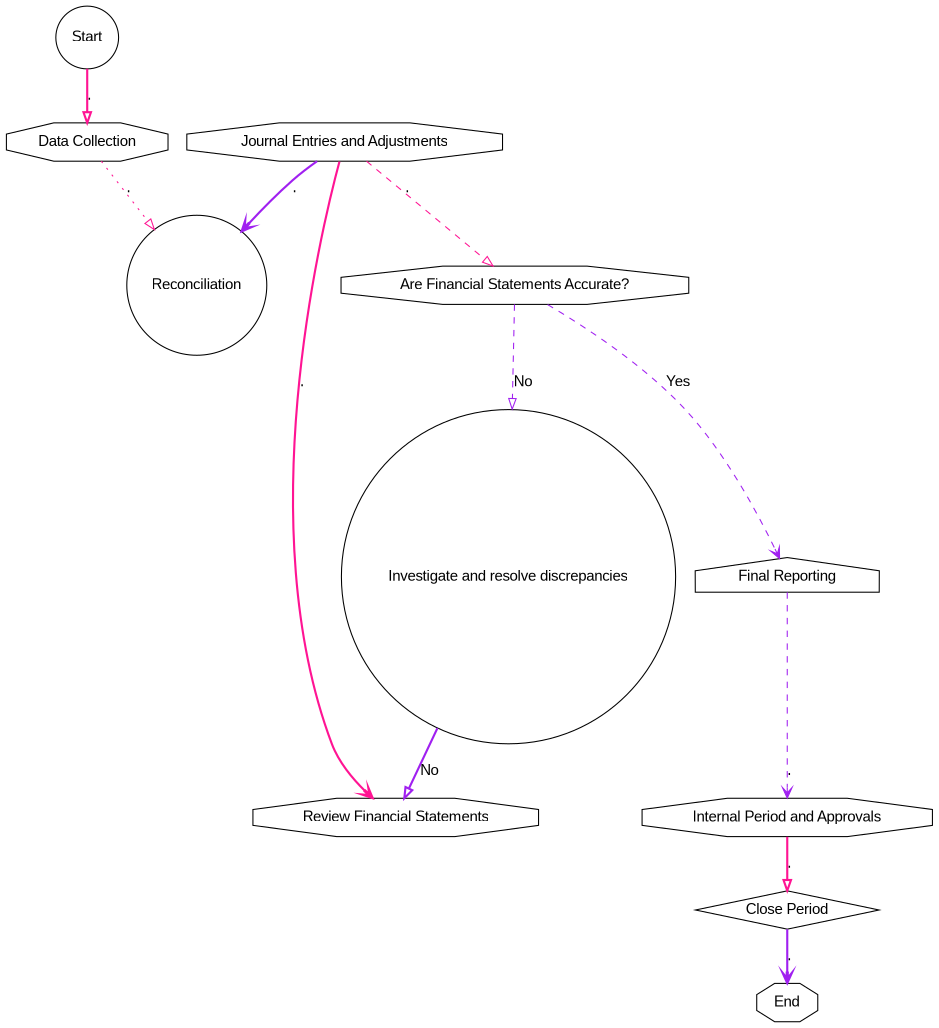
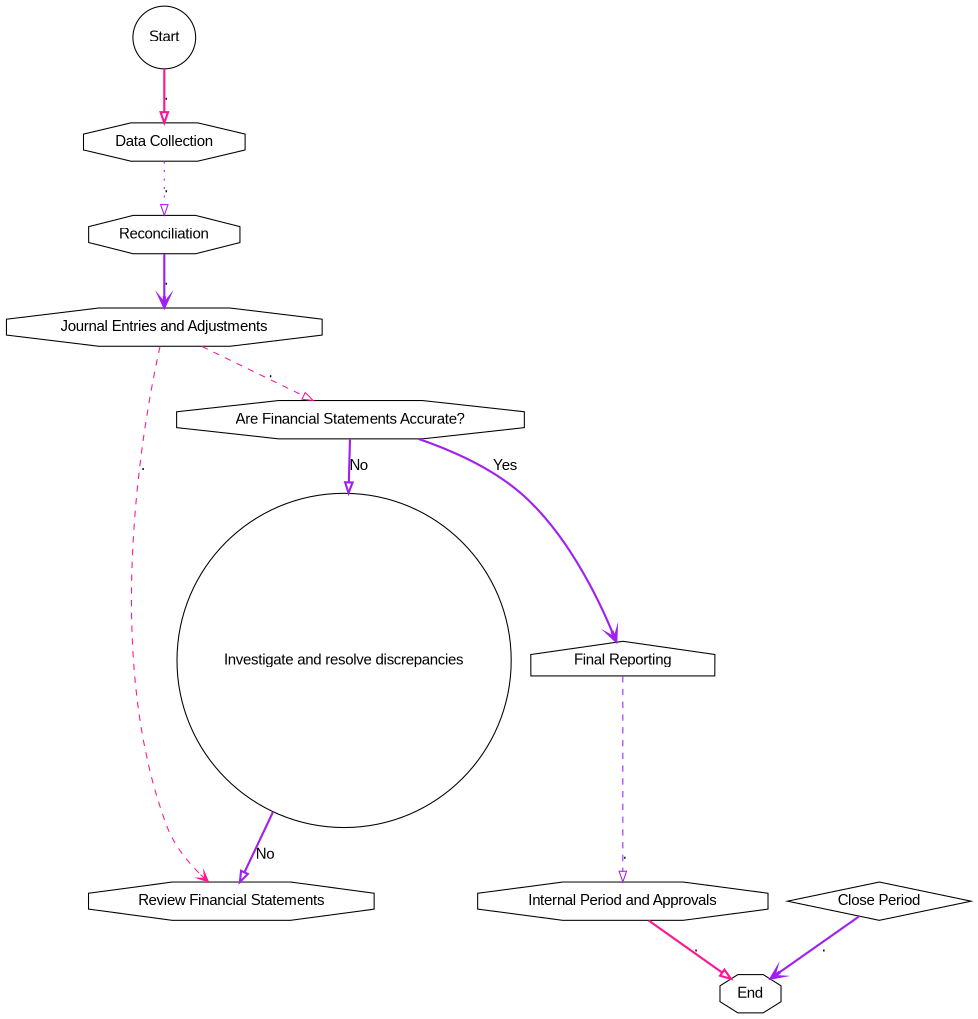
edge "Journal Entries and Adjustments" -> "Reconciliation": reversed
edge "Data Collection" -> "Reconciliation": color deeppink -> purple
node "Reconciliation": shape circle -> octagon
edge "Are Financial Statements Accurate?" -> "Investigate and resolve discrepancies": style dashed -> bold
edge "Are Financial Statements Accurate?" -> "Final Reporting": style dashed -> bold
edge "Journal Entries and Adjustments" -> "Review Financial Statements": style bold -> dashed
edge "Final Reporting" -> "Internal Period and Approvals": arrowhead vee -> onormal
edge "Internal Period and Approvals" -> "Close Period": now "Internal Period and Approvals" -> "End"
